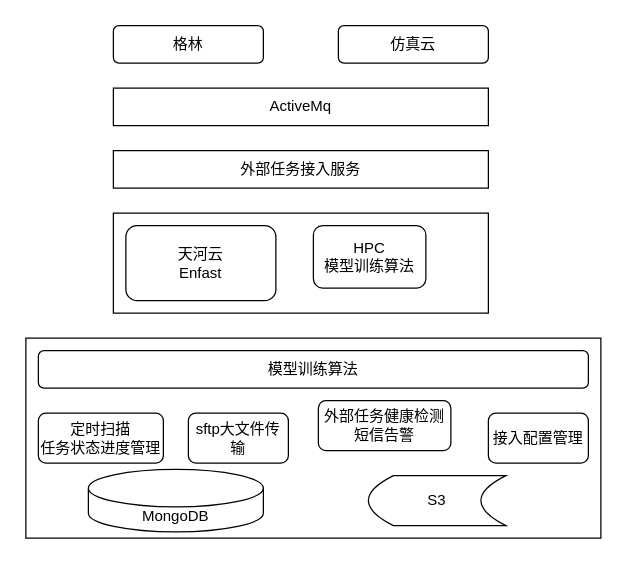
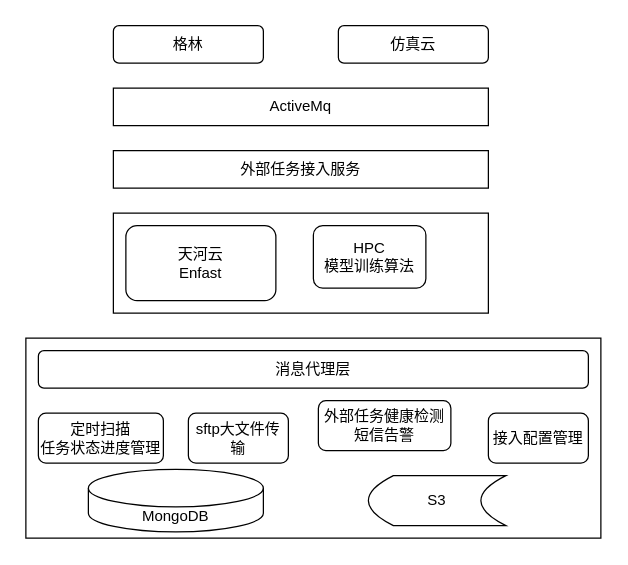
node "模型训练算法": label "模型训练算法" -> "消息代理层"
